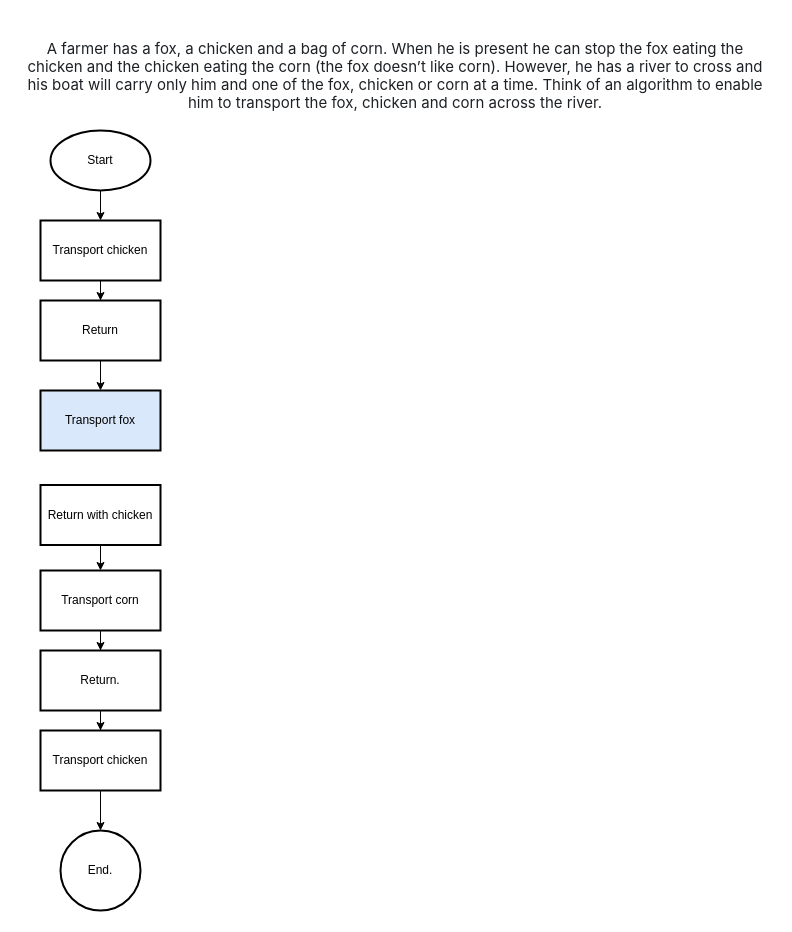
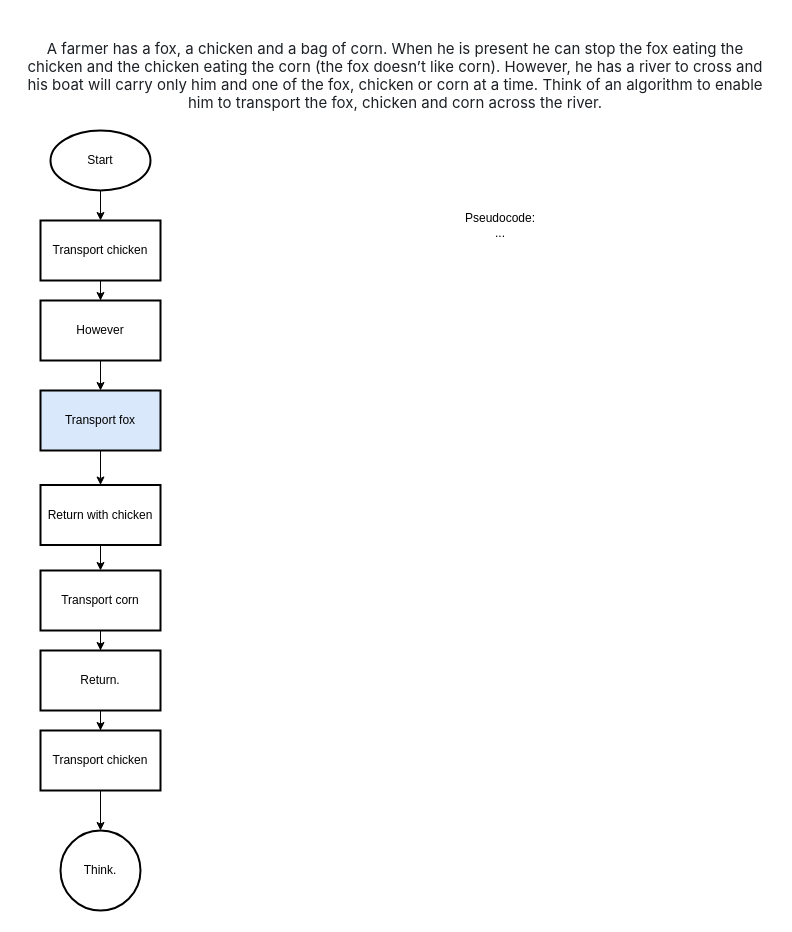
node "Pseudocode: ...": added
node "Return": label "Return" -> "However"
edge "Transport fox" -> "Return with chicken": added
node "End.": label "End." -> "Think."
